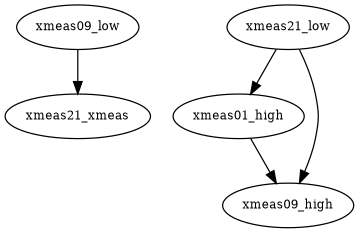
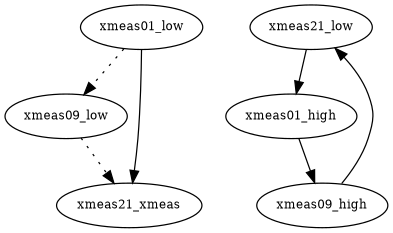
node "xmeas01_low": added
edge "xmeas09_low" -> "xmeas21_xmeas": style solid -> dotted
edge "xmeas21_low" -> "xmeas09_high": reversed
